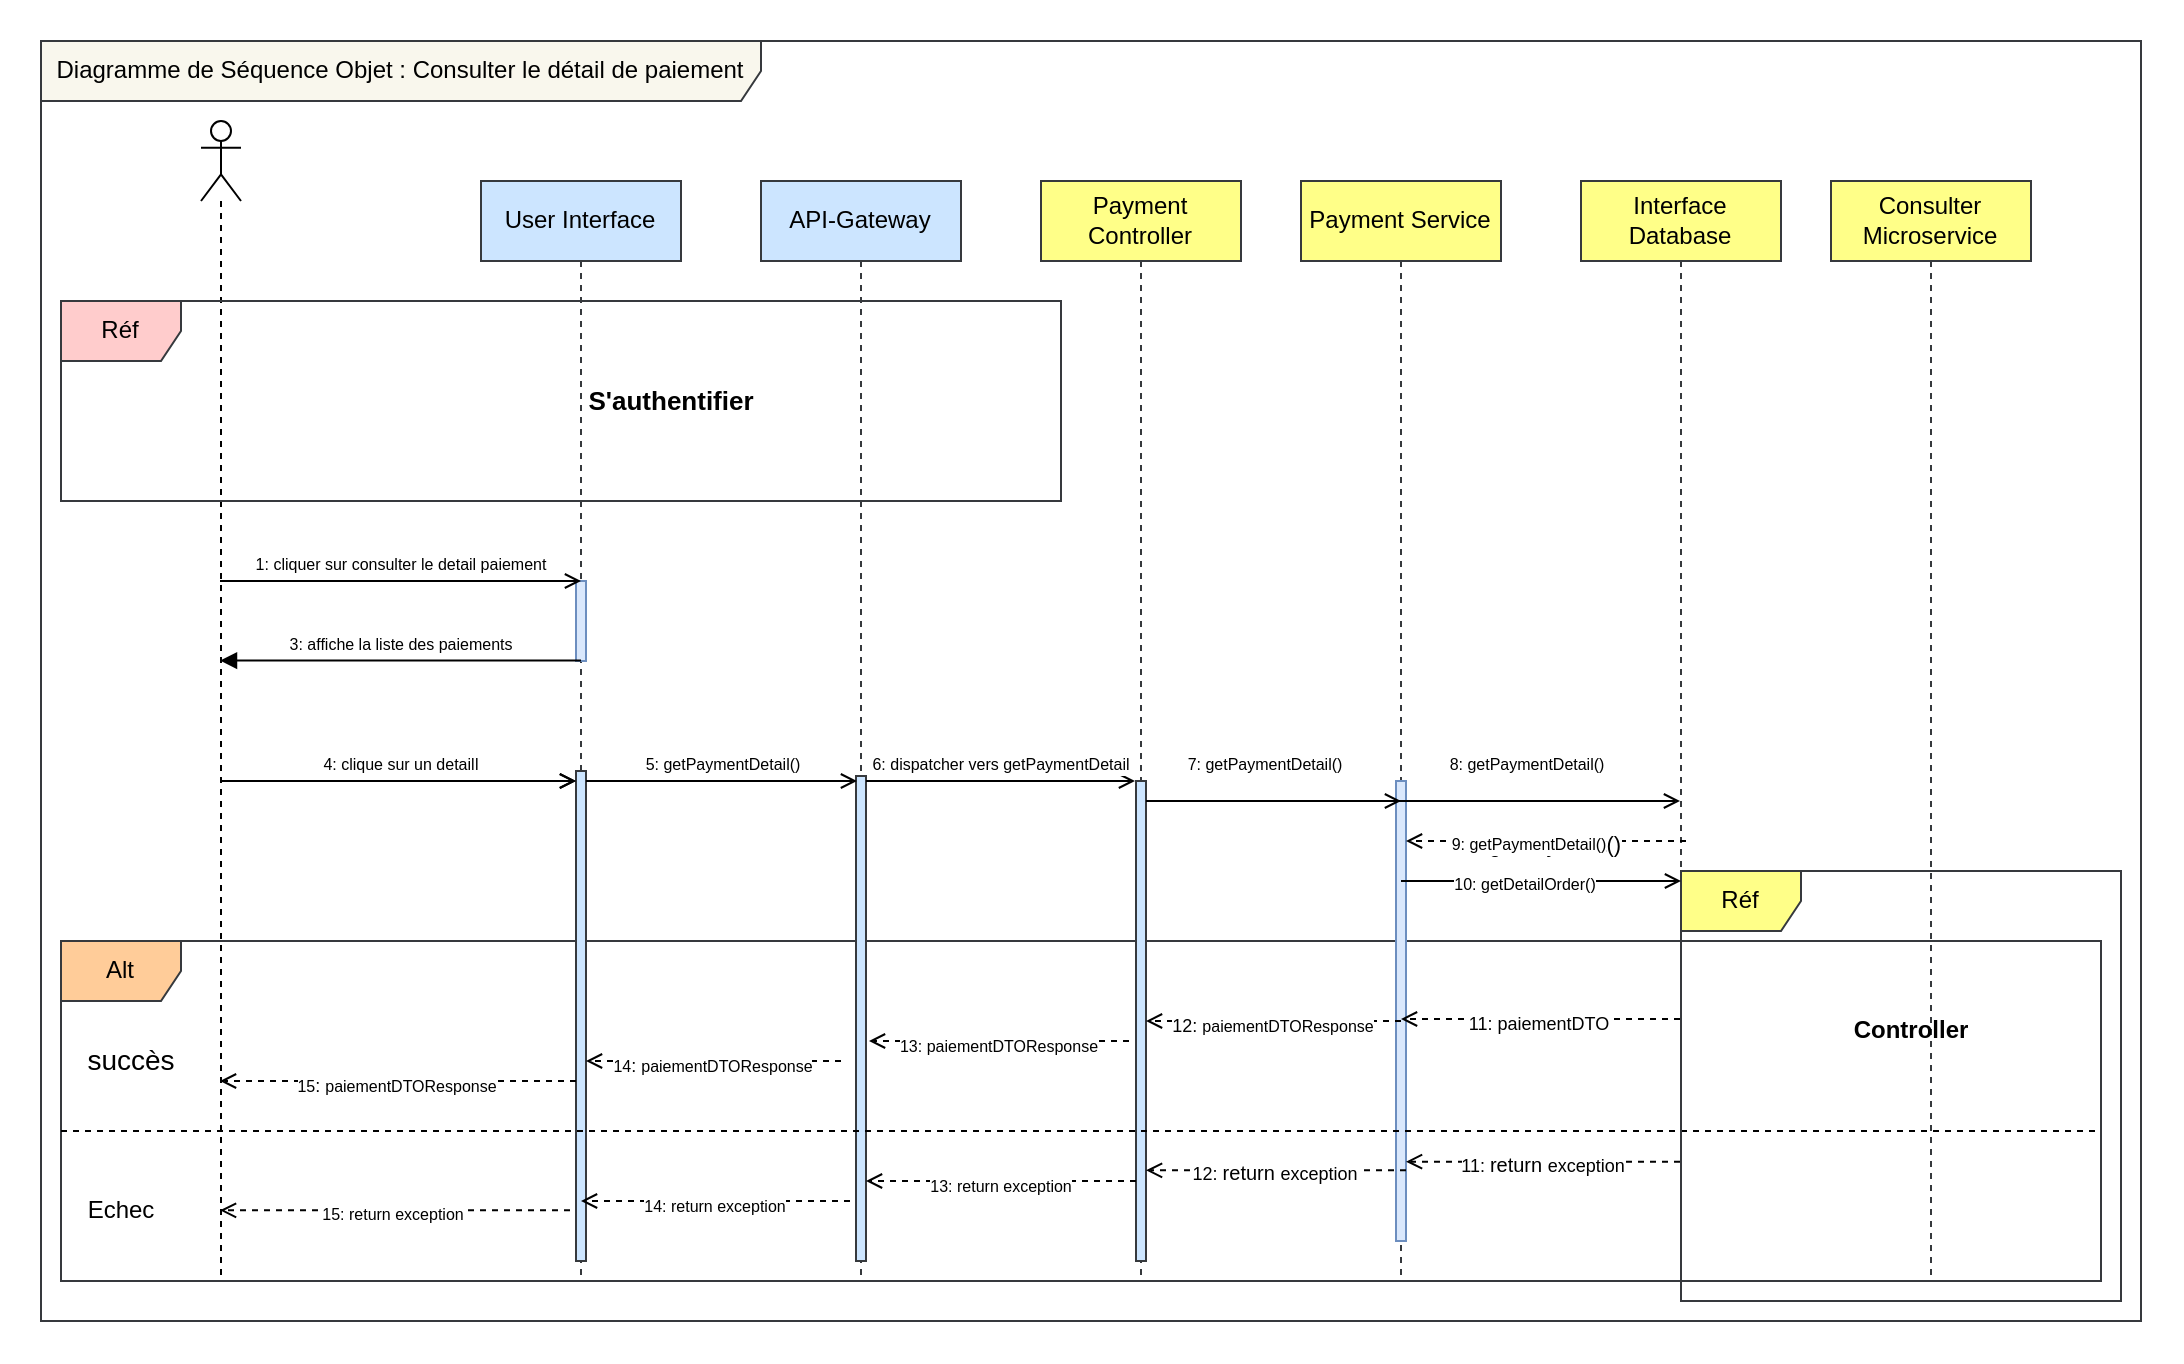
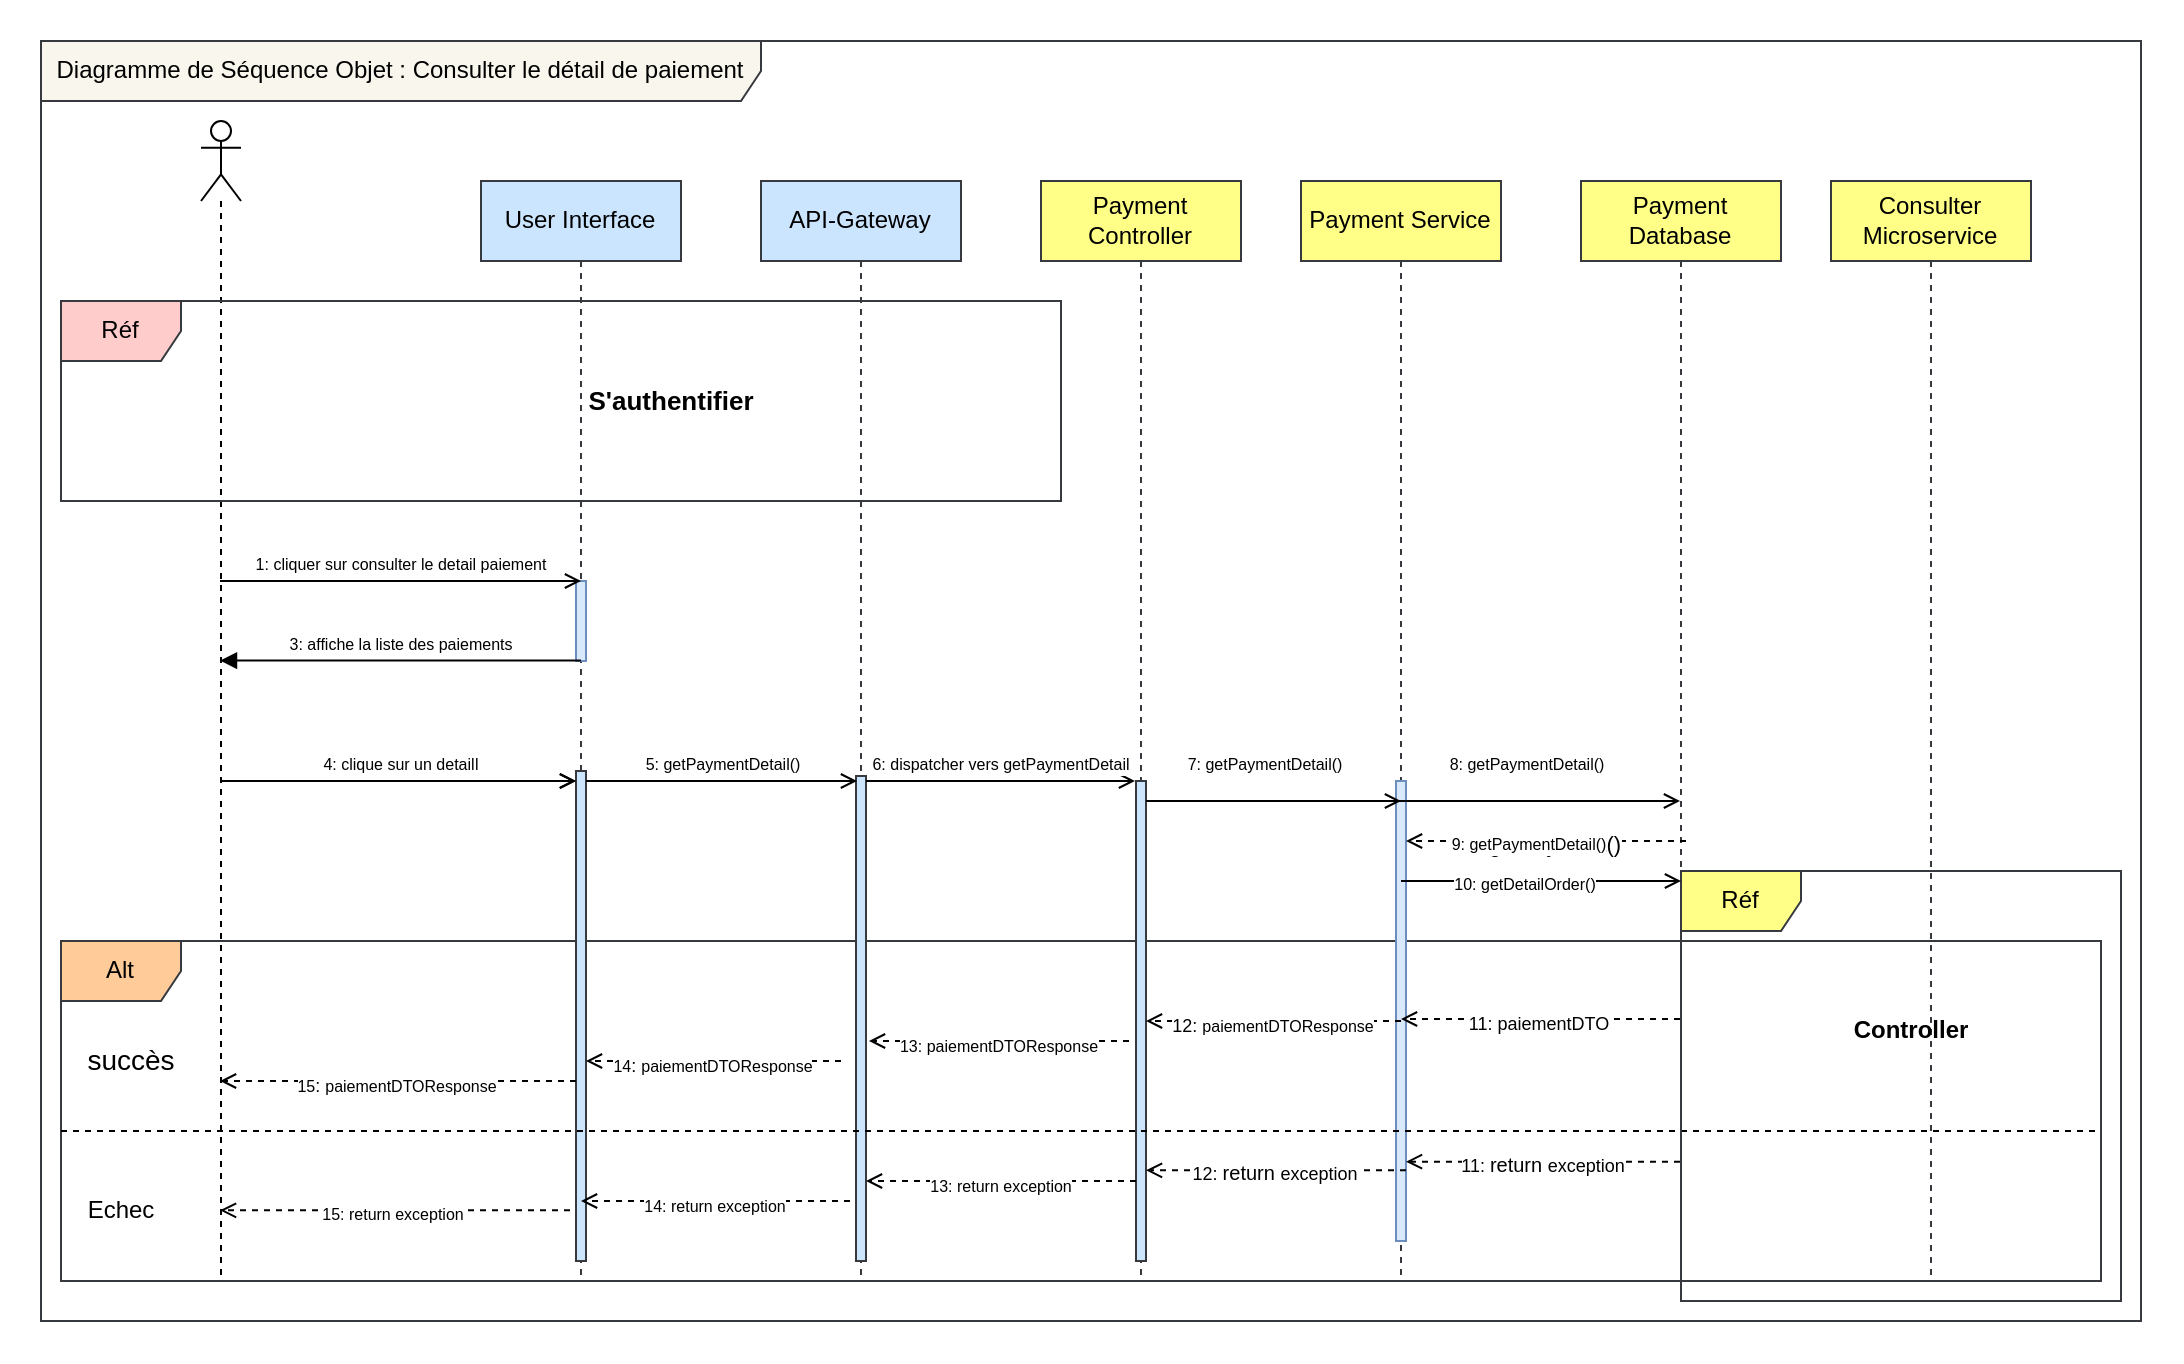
node "Interface Database": label "Interface Database" -> "Payment Database"
